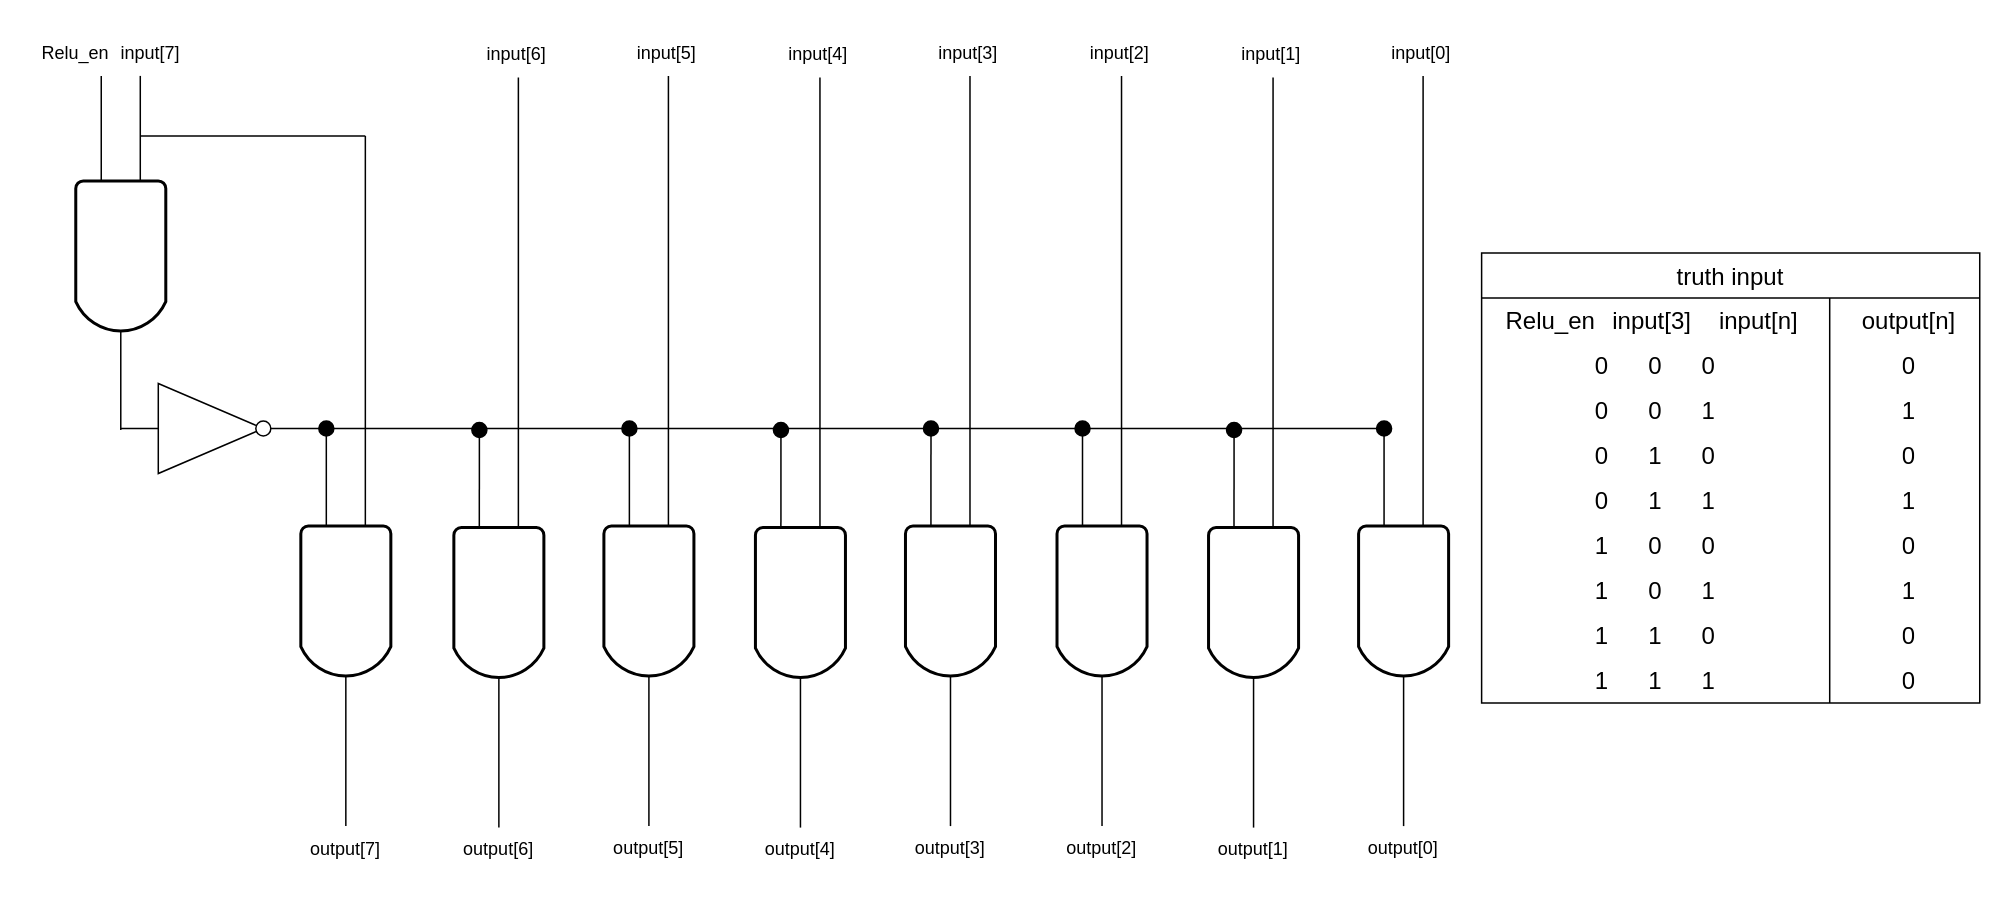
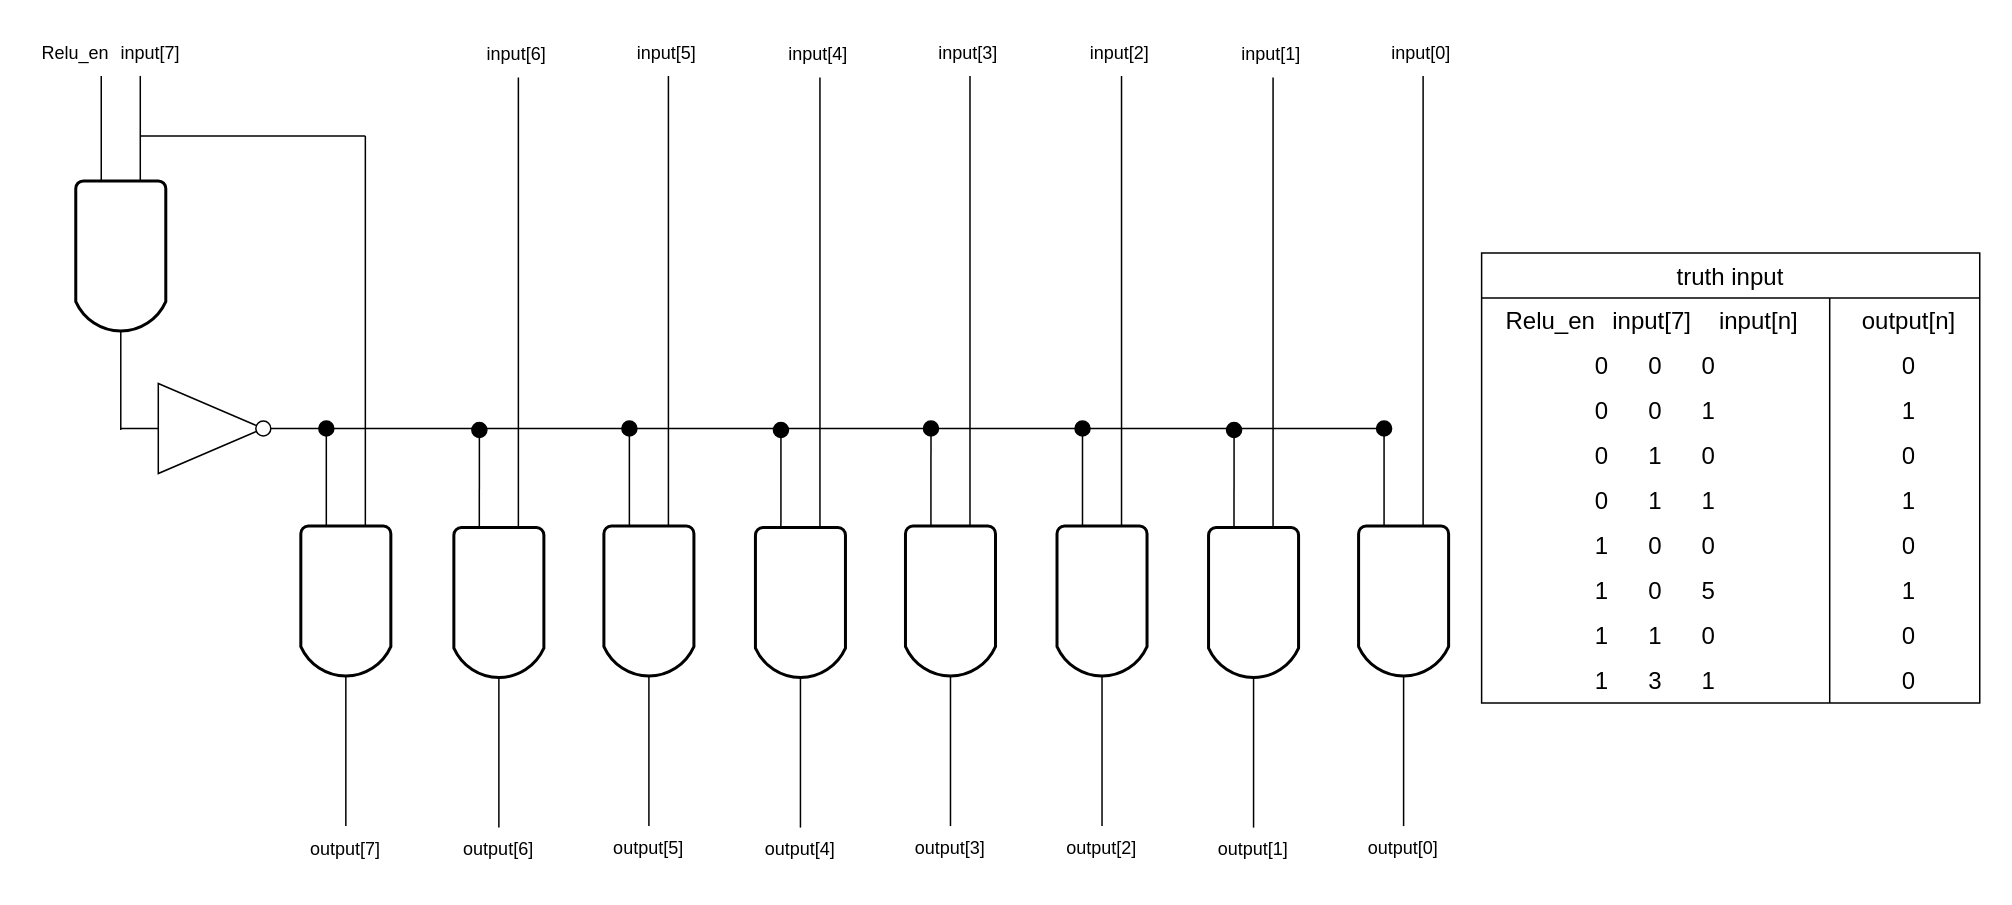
node "Relu_en input[3] input[n]": label "Relu_en input[3] input[n]" -> "Relu_en input[7] input[n]"
node "1 0 1": label "1 0 1" -> "1 0 5"
node "1 1 1": label "1 1 1" -> "1 3 1"
